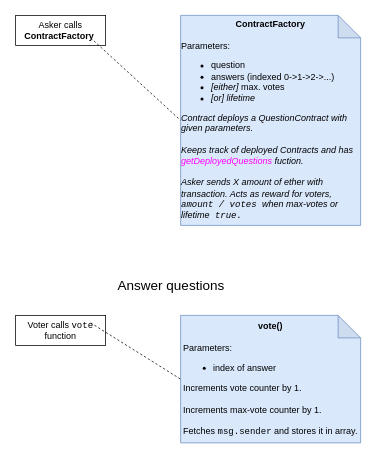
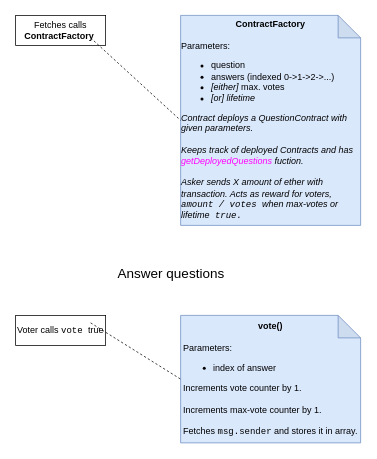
node "Asker calls ContractFactory": label "Asker calls ContractFactory" -> "Fetches calls ContractFactory"
node "Answer questions": moved (171, 285) -> (171, 274)
node "Voter calls vote function": label "Voter calls vote function" -> "Voter calls vote true"
